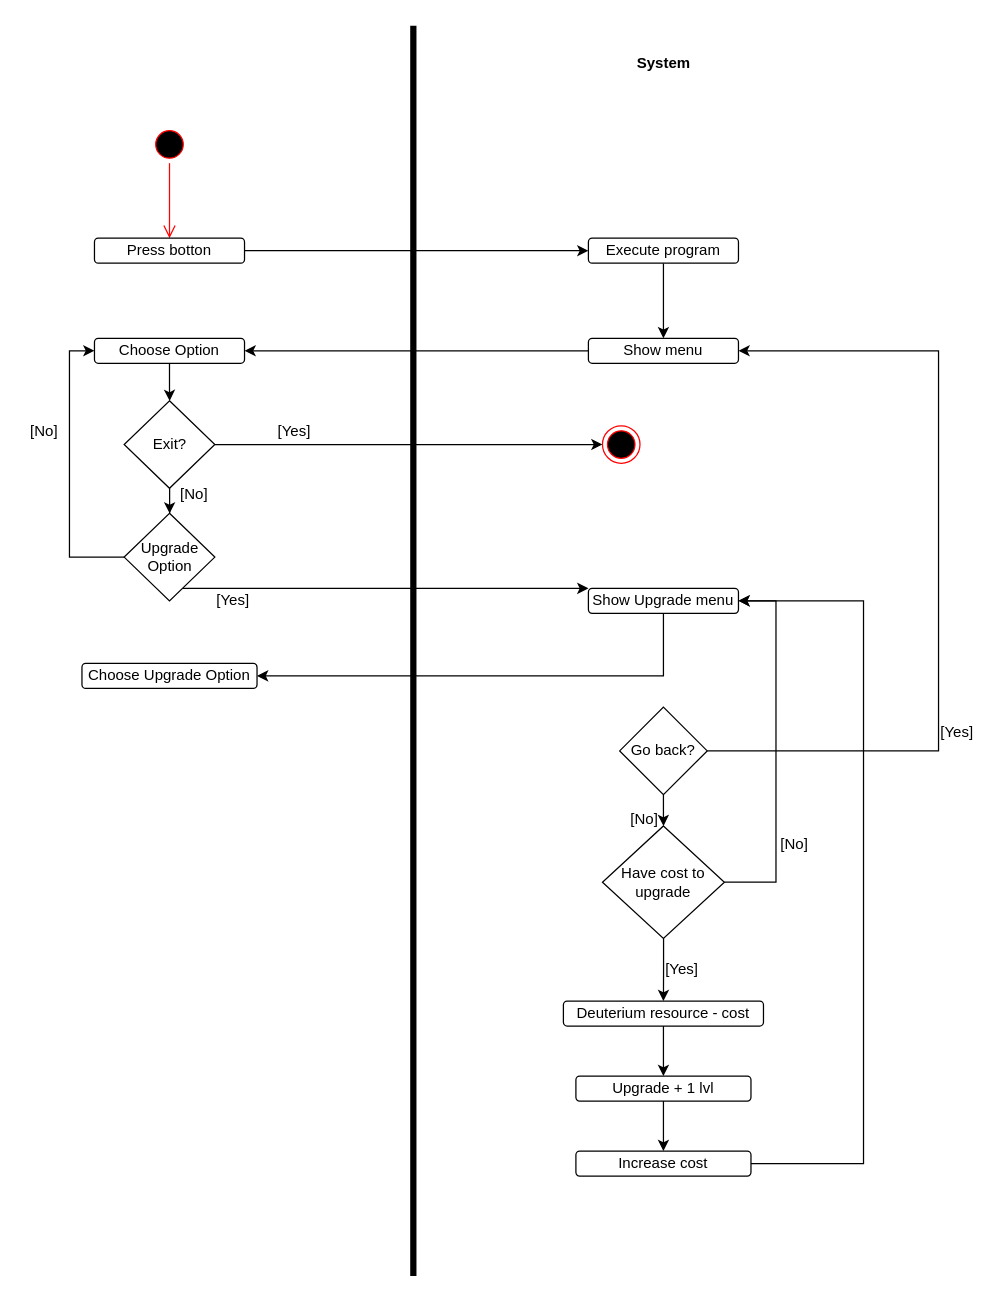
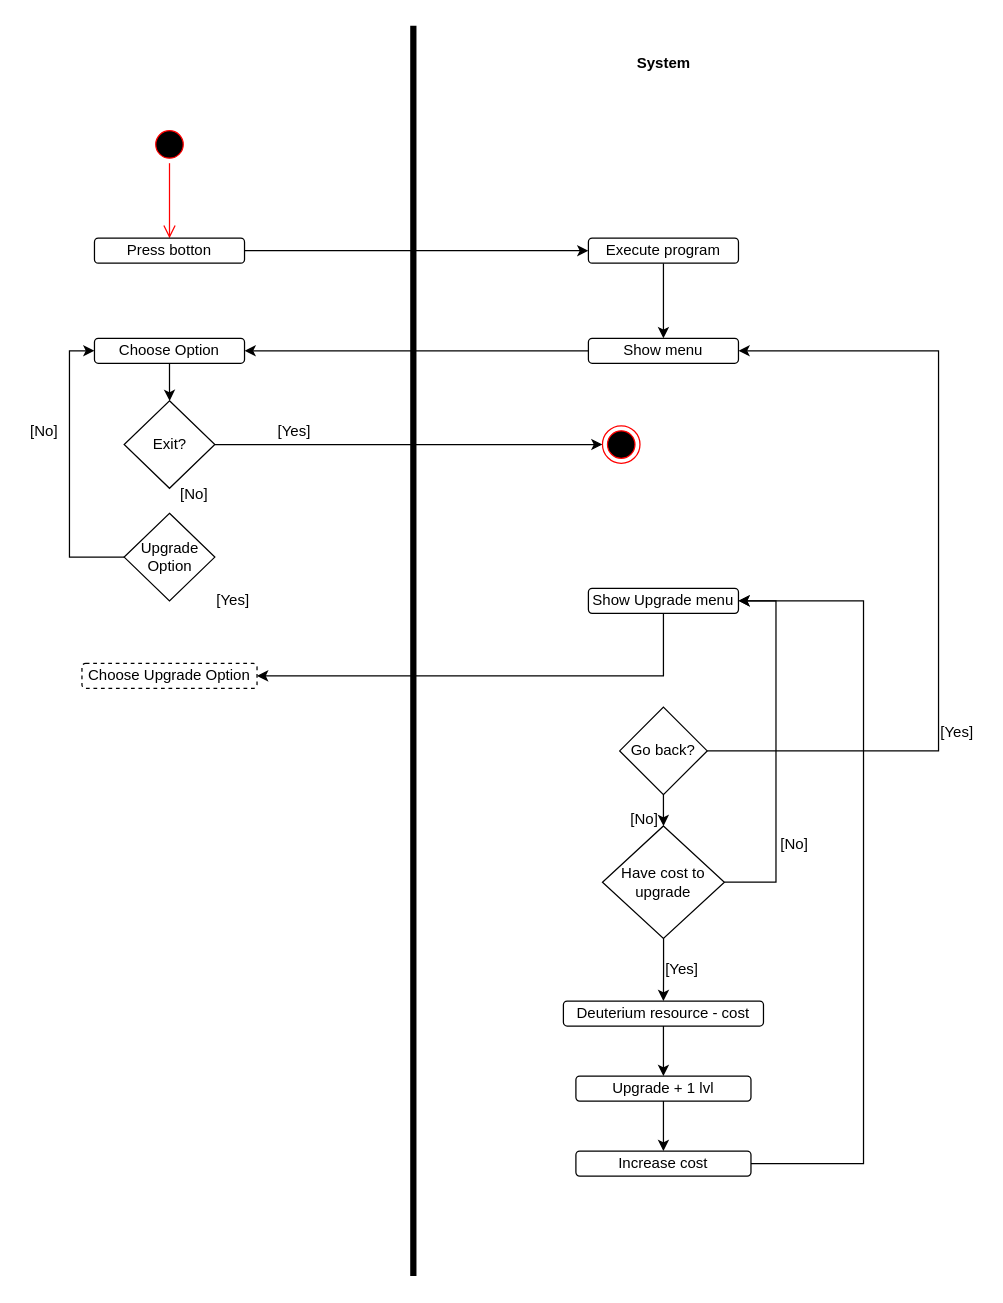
edge "Exit?" -> "Upgrade Option": removed
edge "Upgrade Option" -> "Show Upgrade menu": removed
node "Choose Upgrade Option": style solid -> dashed
